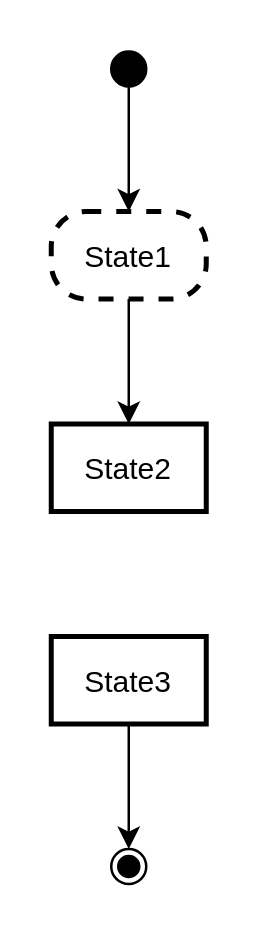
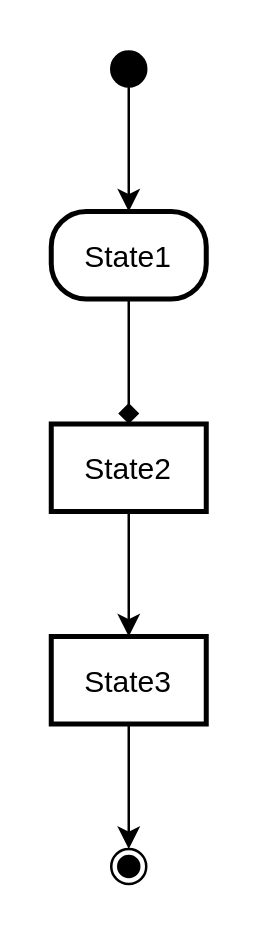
node "State1": style dashed -> solid
edge "State1" -> "State2": arrowhead classic -> diamond
edge "State2" -> "State3": added
